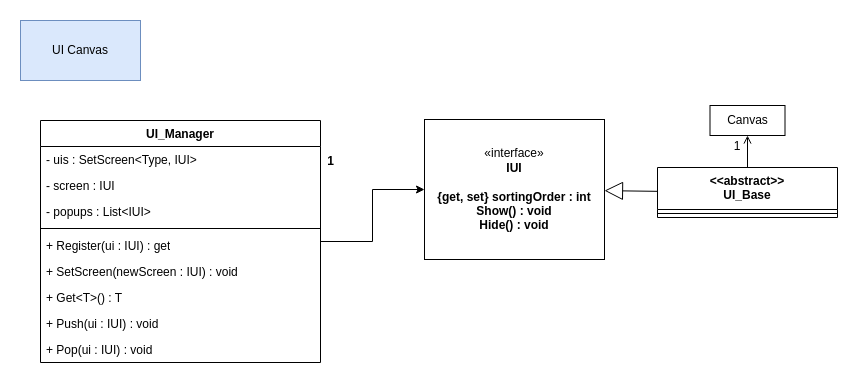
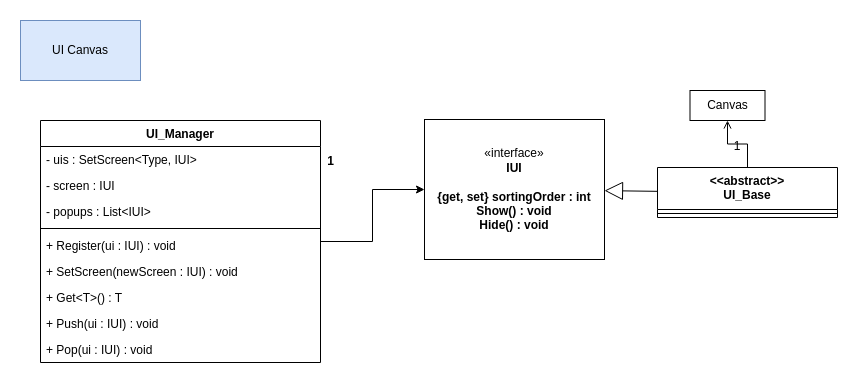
node "Canvas": moved (748, 121) -> (728, 106)
node "+ Register(ui : IUI) : get": label "+ Register(ui : IUI) : get" -> "+ Register(ui : IUI) : void"
